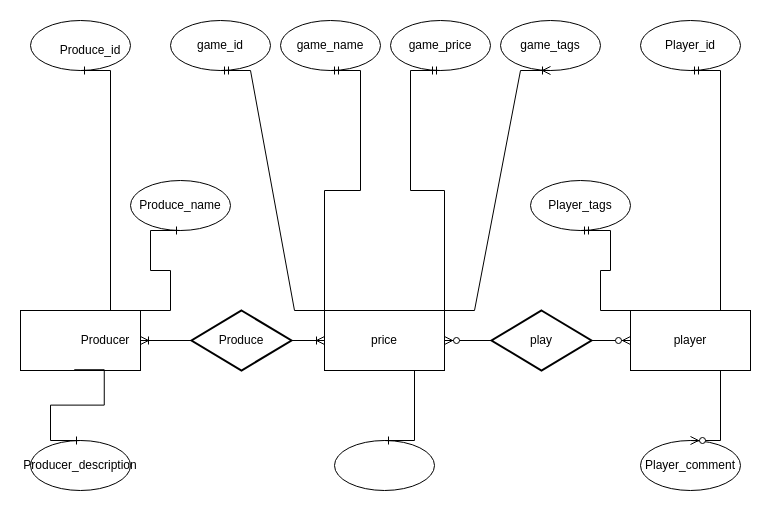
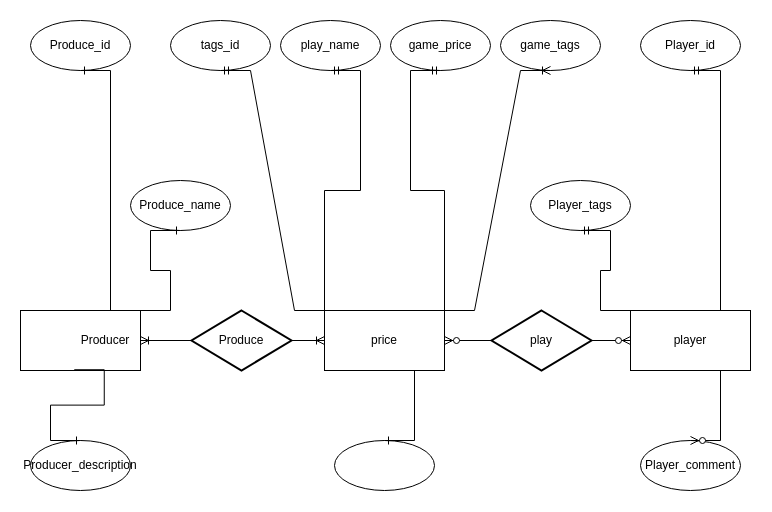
node "game_id": label "game_id" -> "tags_id"
node "game_name": label "game_name" -> "play_name"
node "Produce_id": moved (91, 51) -> (81, 46)
